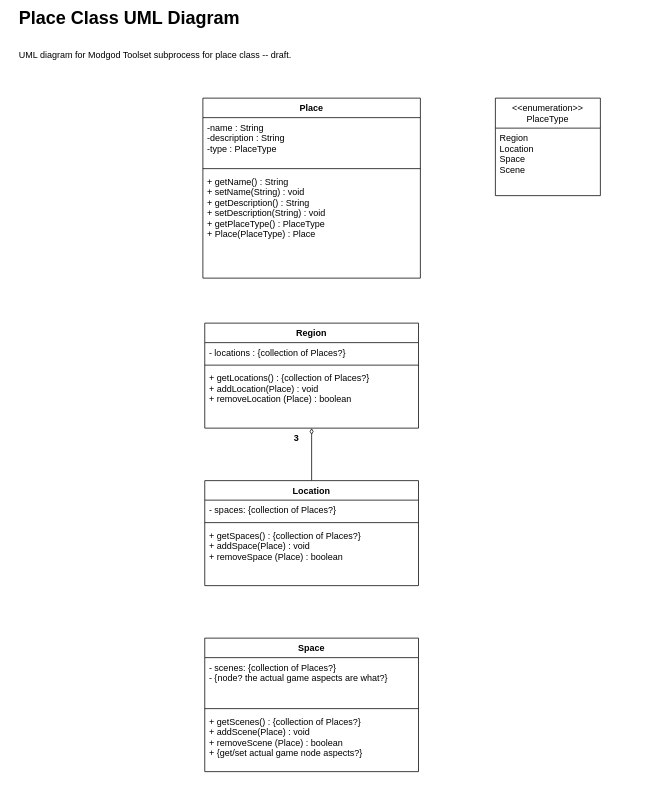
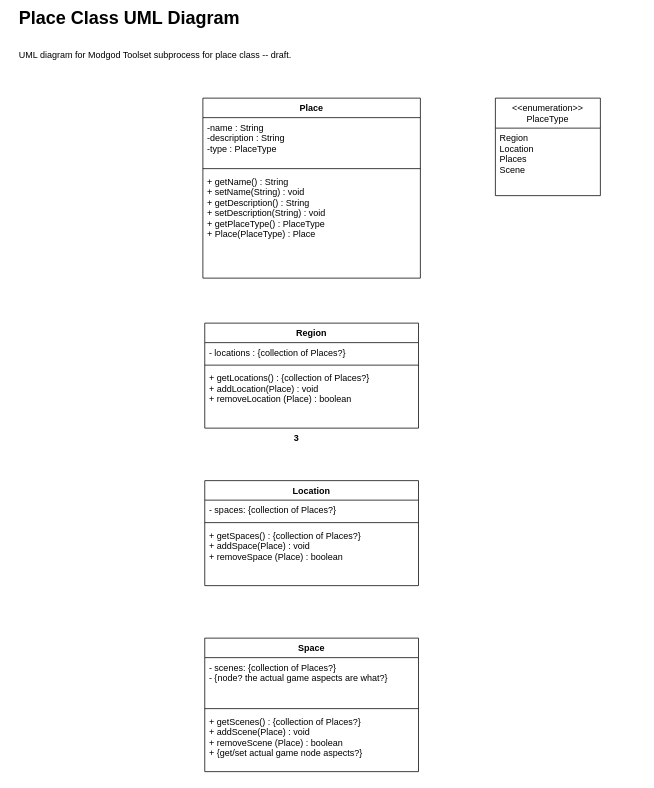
node "Region Location Space Scene": label "Region Location Space Scene" -> "Region Location Places Scene"
edge "Location" -> "Region": removed
